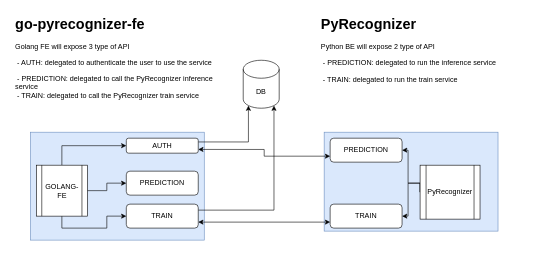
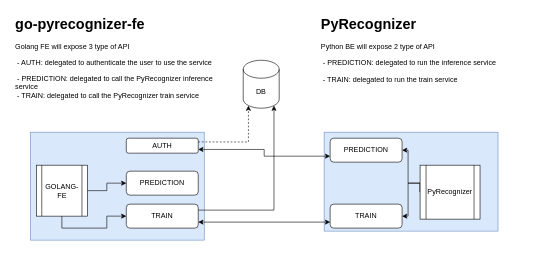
edge "AUTH" -> "DB": style solid -> dashed
edge "GOLANG-FE" -> "AUTH": removed
